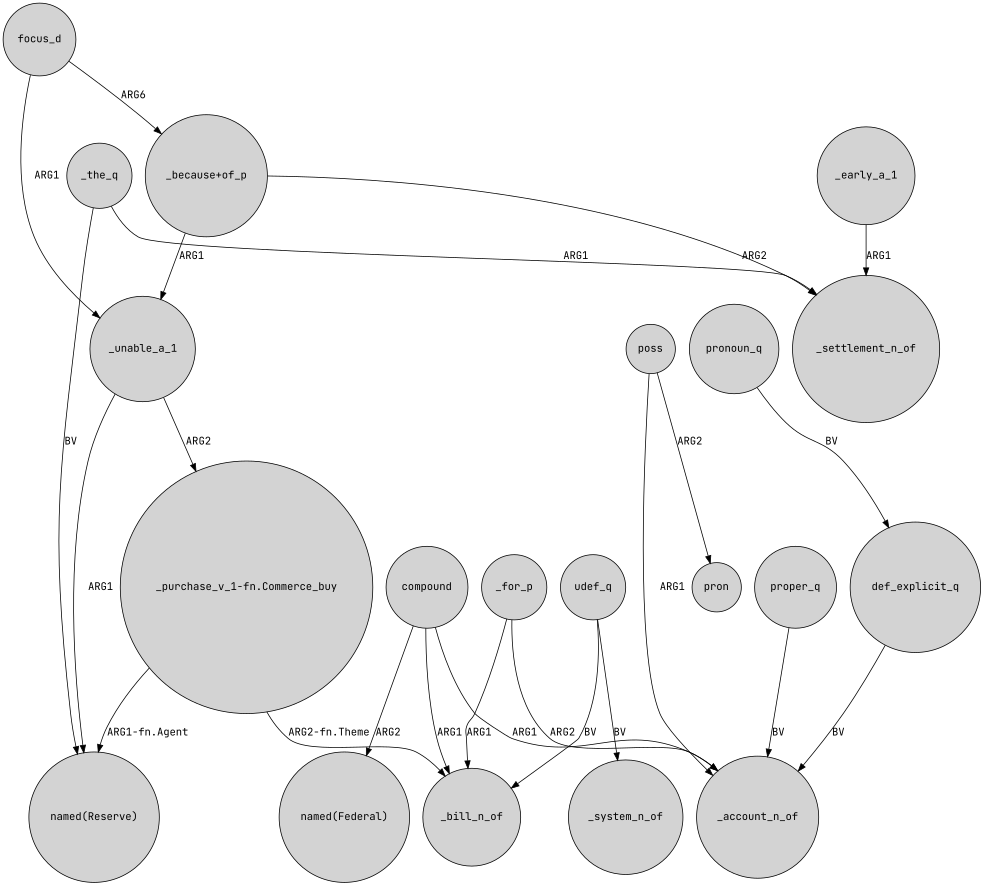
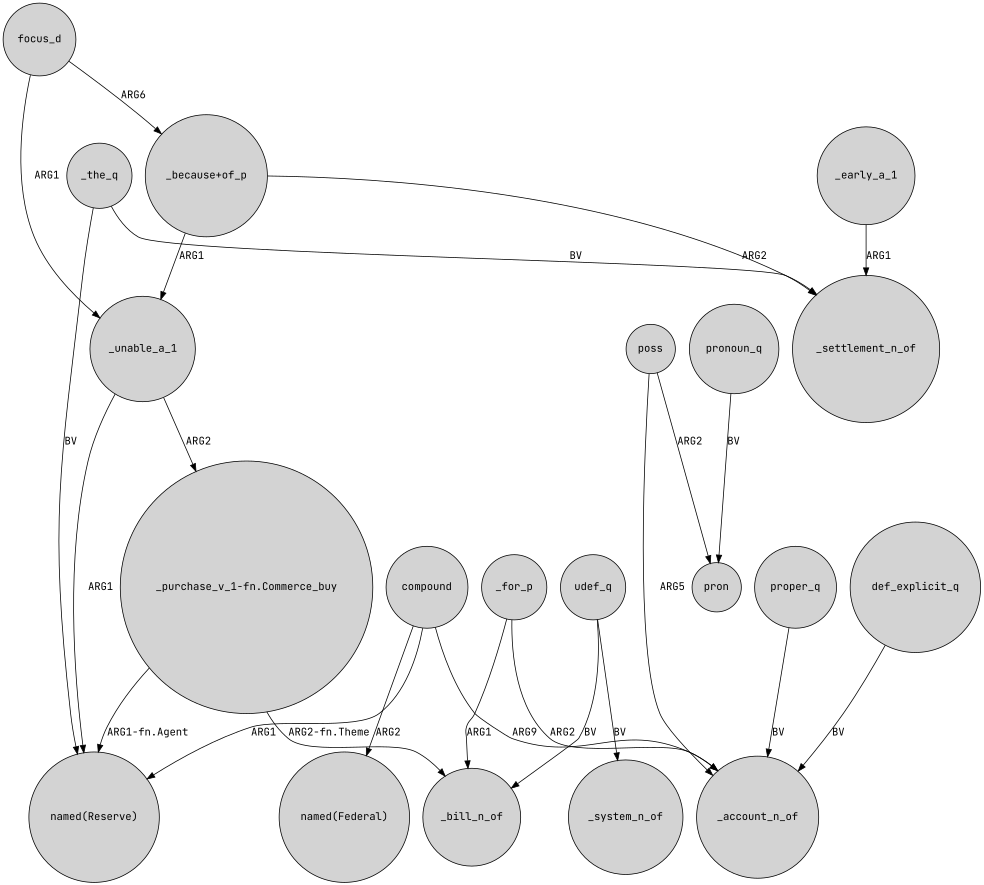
edge "_the_q" -> "_settlement_n_of": label "ARG1" -> "BV"
edge "pronoun_q" -> "def_explicit_q": now "pronoun_q" -> "pron"
edge "poss" -> "_account_n_of": label "ARG1" -> "ARG5"
edge "compound" -> "_bill_n_of": now "compound" -> "named(Reserve)"
edge "compound" -> "_account_n_of": label "ARG1" -> "ARG9"
